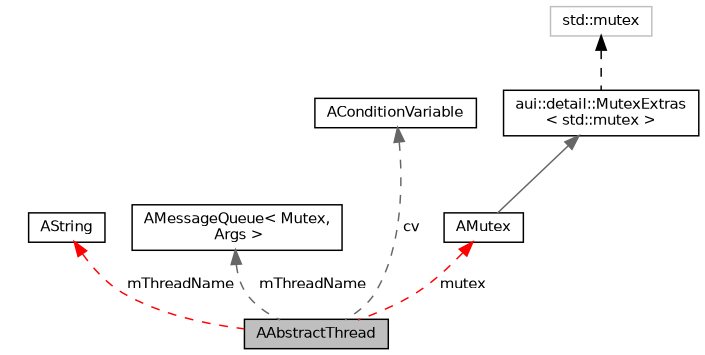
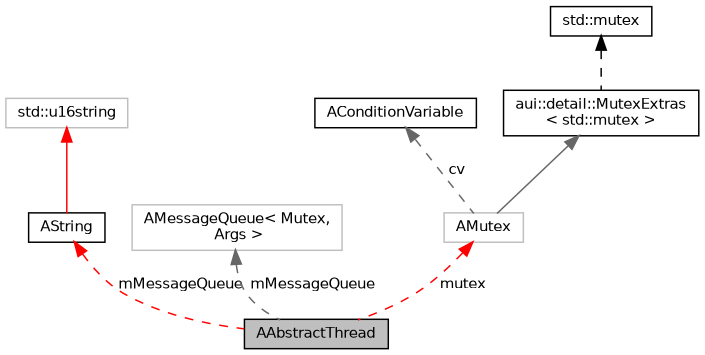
node "std::mutex": color grey75 -> black
node "std::u16string": added
node "AMessageQueue< Mutex, Args >": color black -> grey75
node "AMutex": color black -> grey75
edge "AAbstractThread" -> "AConditionVariable": now "AMutex" -> "AConditionVariable"
edge "AAbstractThread" -> "AString": label " mThreadName" -> " mMessageQueue"
edge "AAbstractThread" -> "AMessageQueue< Mutex, Args >": label " mThreadName" -> " mMessageQueue"
